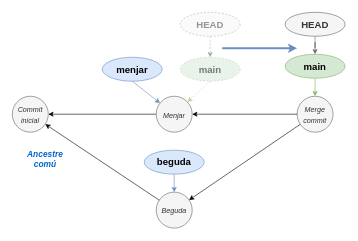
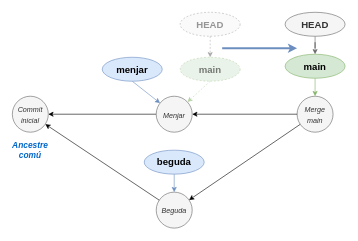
node "Merge commit": label "Merge commit" -> "Merge main"
node "Ancestre comú": moved (45, 159) -> (30, 150)
